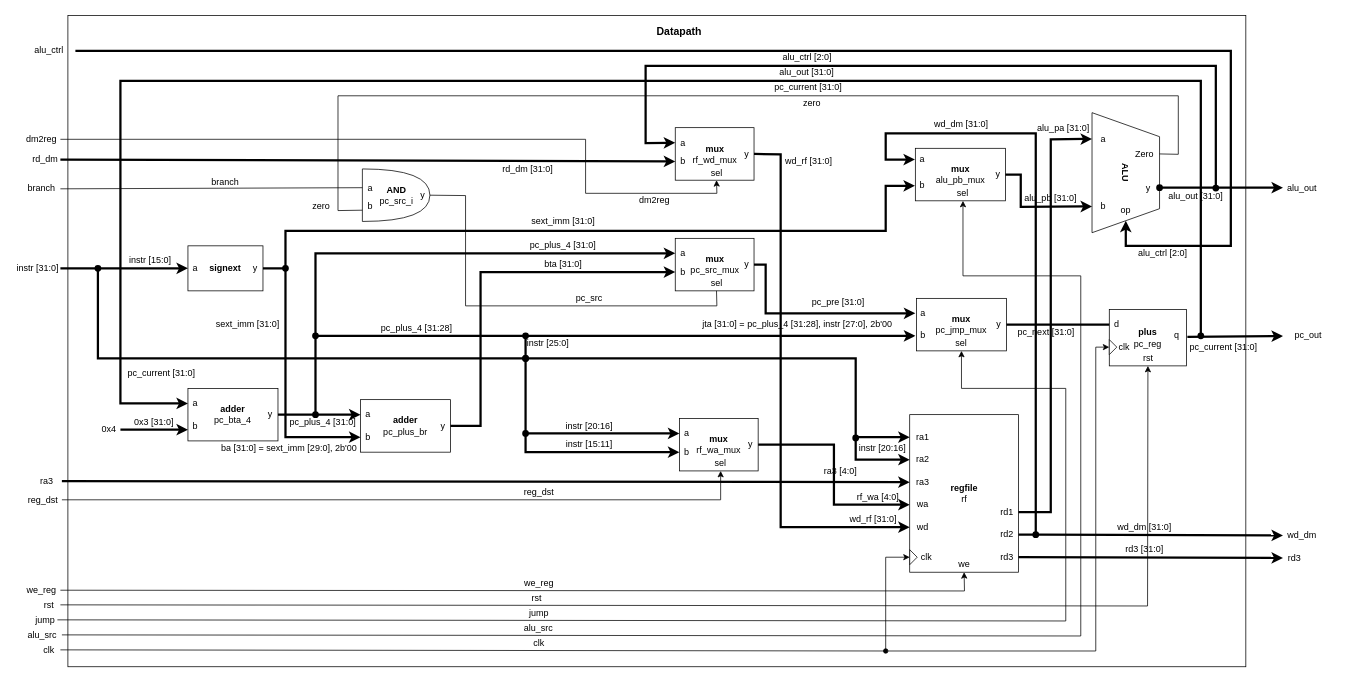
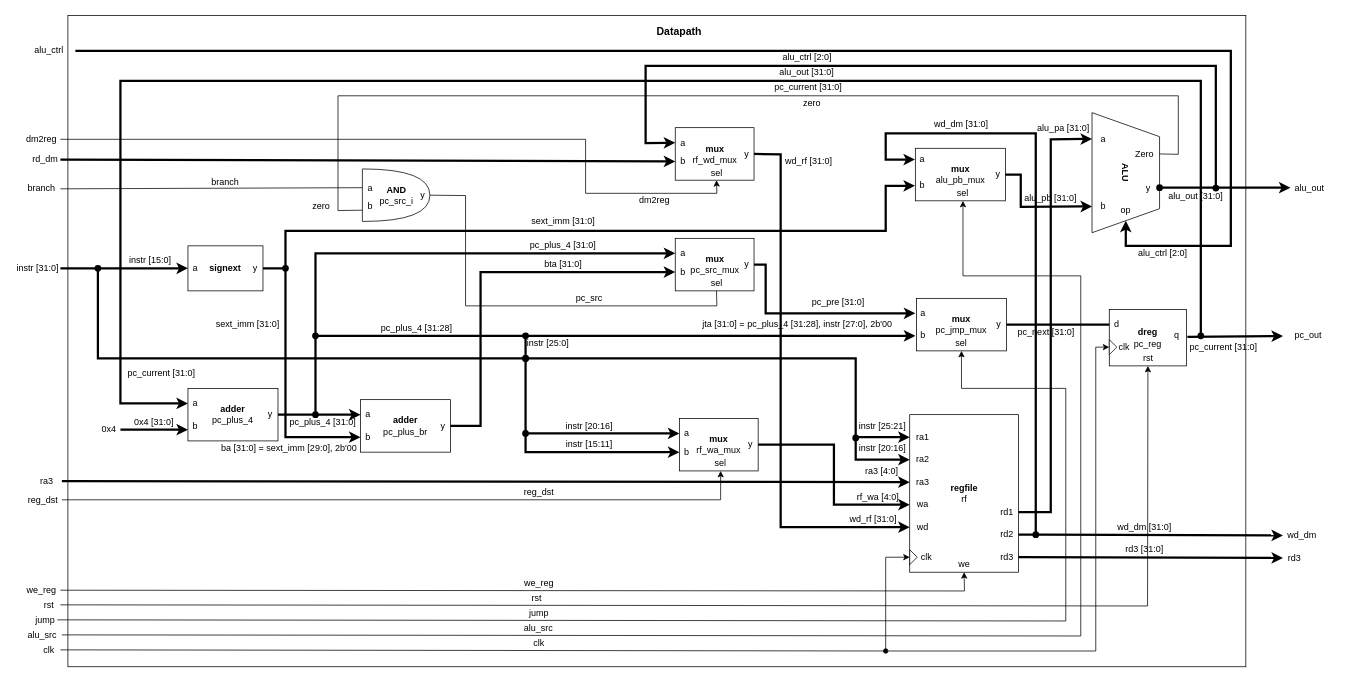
node "rd_dm [31:0]": removed
node "alu_out": moved (1301, 188) -> (1309, 188)
node "plus pc_reg": label "plus pc_reg" -> "dreg pc_reg"
node "adder pc_bta_4": label "adder pc_bta_4" -> "adder pc_plus_4"
node "0x3 [31:0]": label "0x3 [31:0]" -> "0x4 [31:0]"
node "instr [25:21]": added
node "ra3 [4:0]": moved (840, 471) -> (882, 471)
